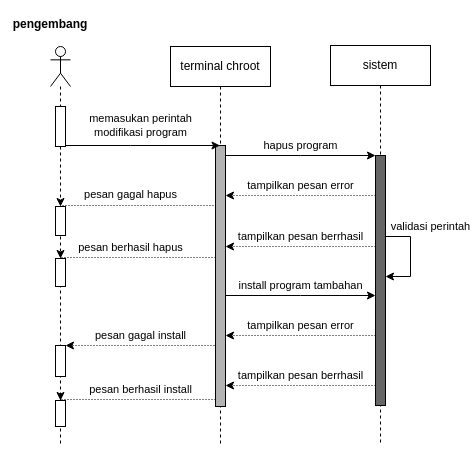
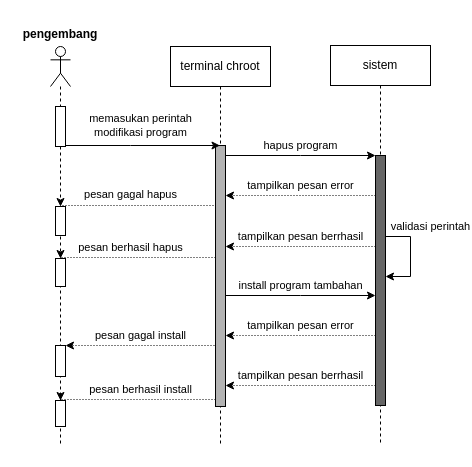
node "pengembang": moved (51, 24) -> (61, 34)
